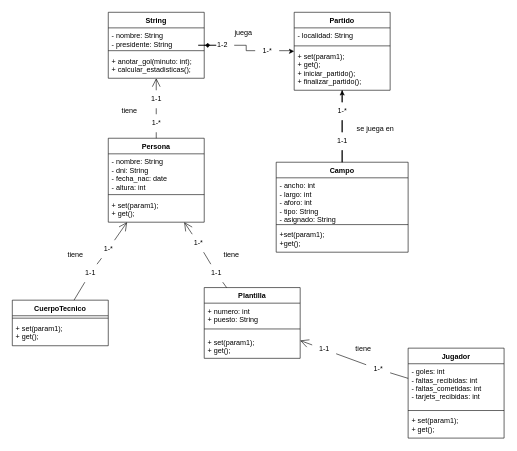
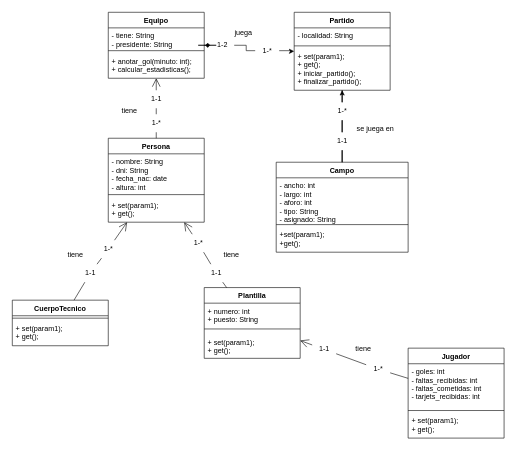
node "String": label "String" -> "Equipo"
node "- nombre: String - presidente: String": label "- nombre: String - presidente: String" -> "- tiene: String - presidente: String"
